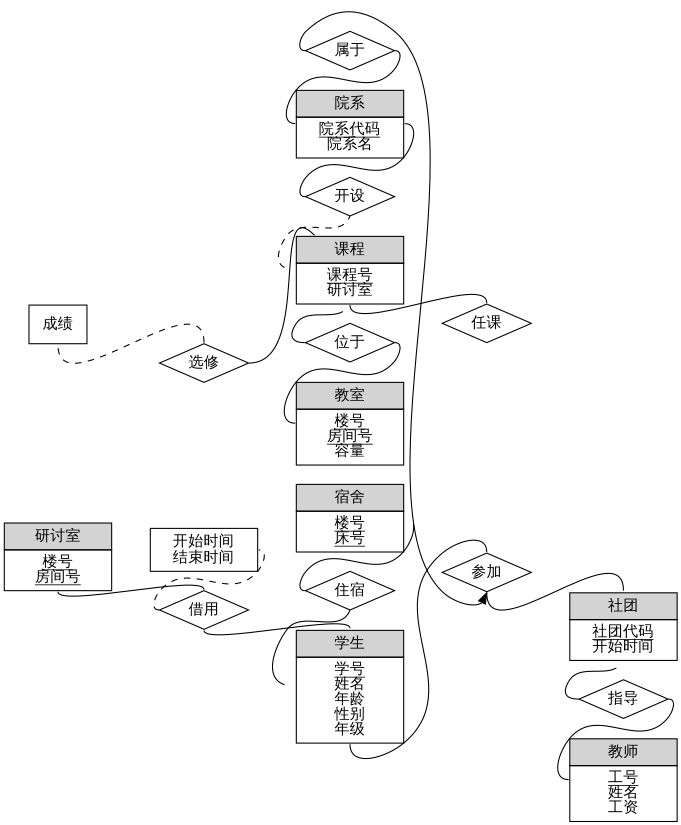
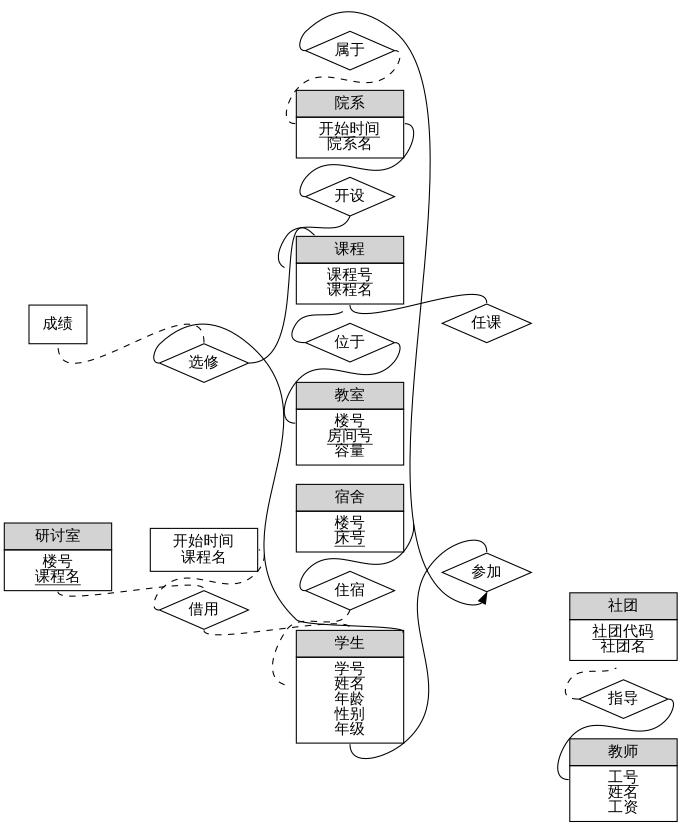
edge "属于" -- "院系": style solid -> dashed
node "院系": text "院系代码" -> "开始时间"
edge "开设" -> "课程": style dashed -> solid
node "课程": text "研讨室" -> "课程名"
edge "选修" -- "学生": added
node "开始时间": text "结束时间" -> "课程名"
node "研讨室": text "房间号" -> "课程名"
edge "研讨室" -- "借用": style solid -> dashed
edge "参加" -- "社团": removed
edge "借用" -- "学生": style solid -> dashed
edge "住宿" -> "学生": style solid -> dashed
node "社团": text "开始时间" -> "社团名"
edge "指导" -> "社团": style solid -> dashed
